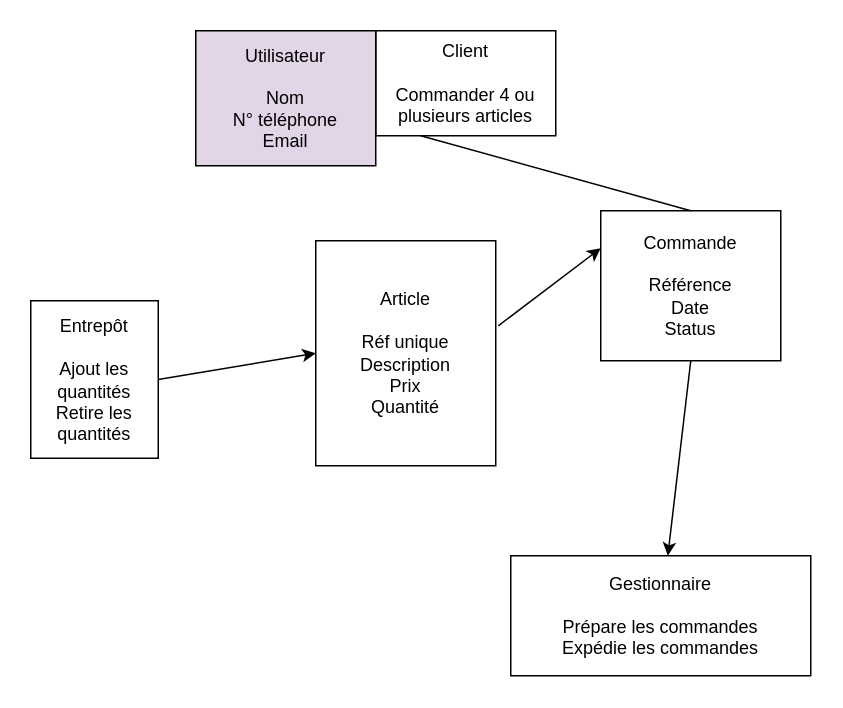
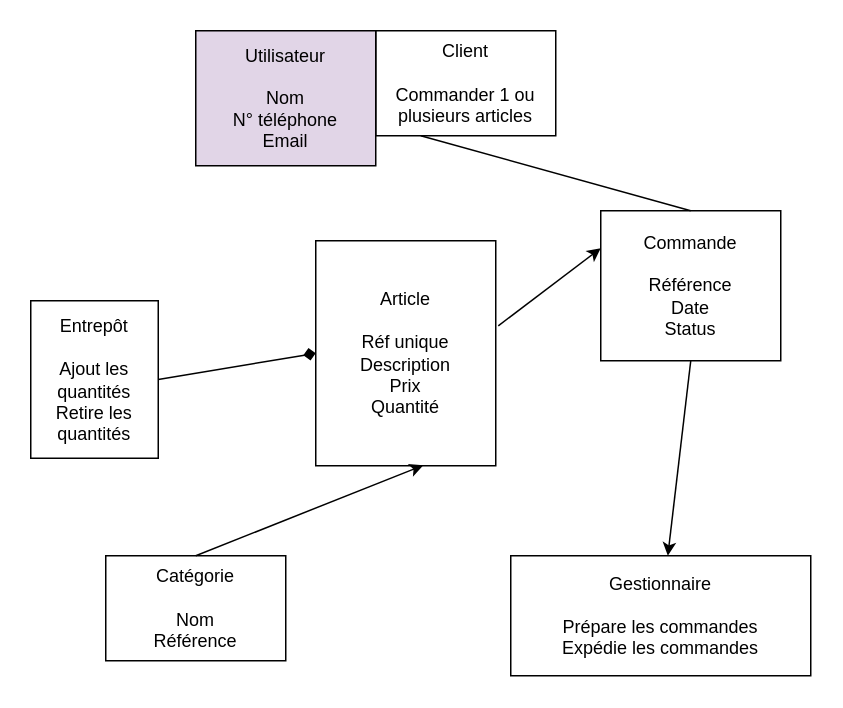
node "Client Commander 4 ou plusieurs articles": label "Client Commander 4 ou plusieurs articles" -> "Client Commander 1 ou plusieurs articles"
edge "Entrepôt Ajout les quantités Retire les quantités" -> "Article Réf unique Description Prix Quantité": arrowhead classic -> diamond
edge "Catégorie Nom Référence" -> "Article Réf unique Description Prix Quantité": added
node "Catégorie Nom Référence": added
